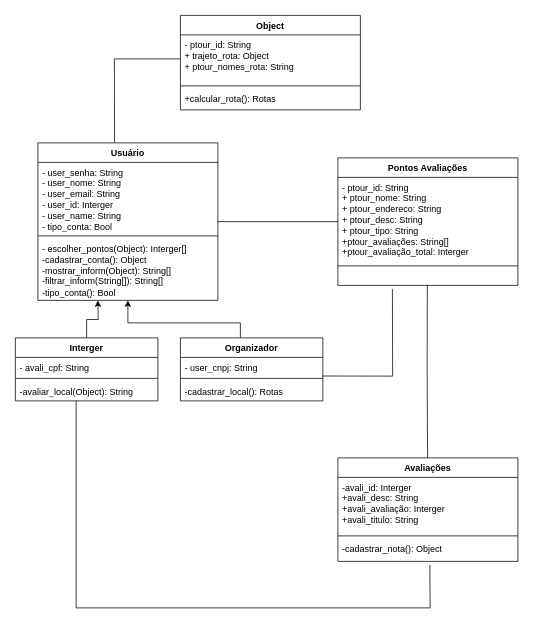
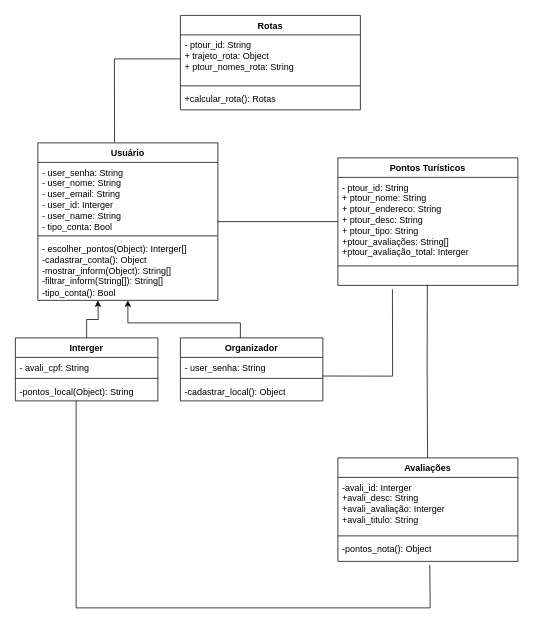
node "Object": label "Object" -> "Rotas"
node "Pontos Avaliações": label "Pontos Avaliações" -> "Pontos Turísticos"
node "- user_cnpj: String": label "- user_cnpj: String" -> "- user_senha: String"
node "-avaliar_local(Object): String": label "-avaliar_local(Object): String" -> "-pontos_local(Object): String"
node "-cadastrar_local(): Rotas": label "-cadastrar_local(): Rotas" -> "-cadastrar_local(): Object"
node "-cadastrar_nota(): Object": label "-cadastrar_nota(): Object" -> "-pontos_nota(): Object"
